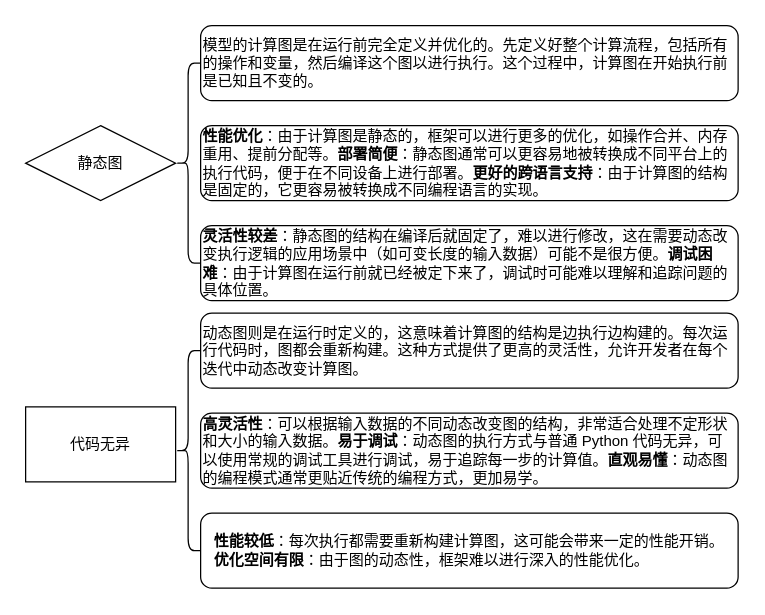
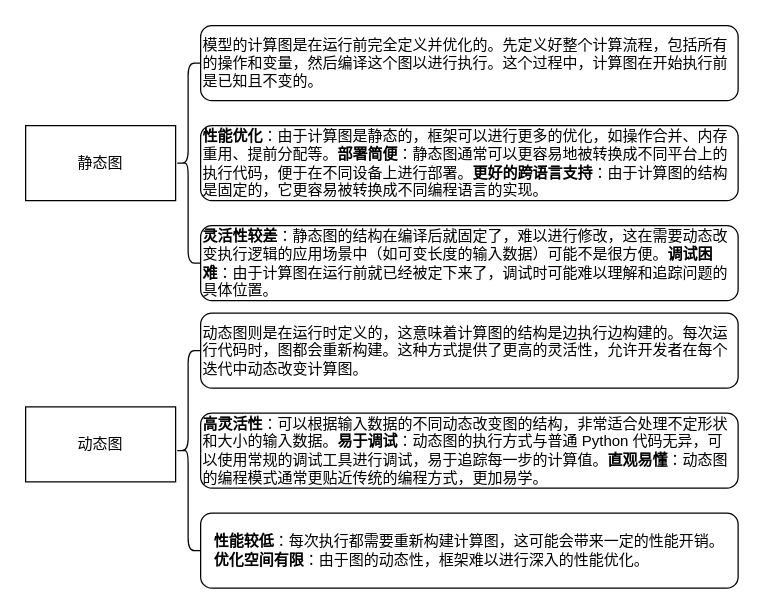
node "静态图": shape diamond -> rectangle
node "代码无异": label "代码无异" -> "动态图"
